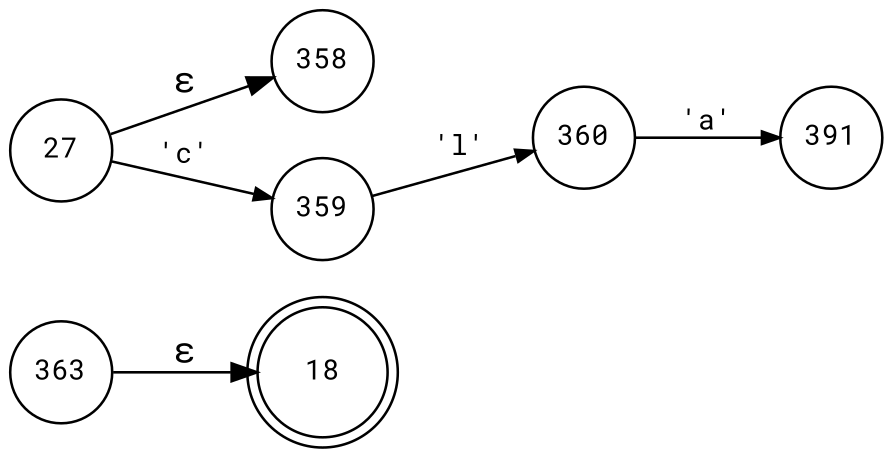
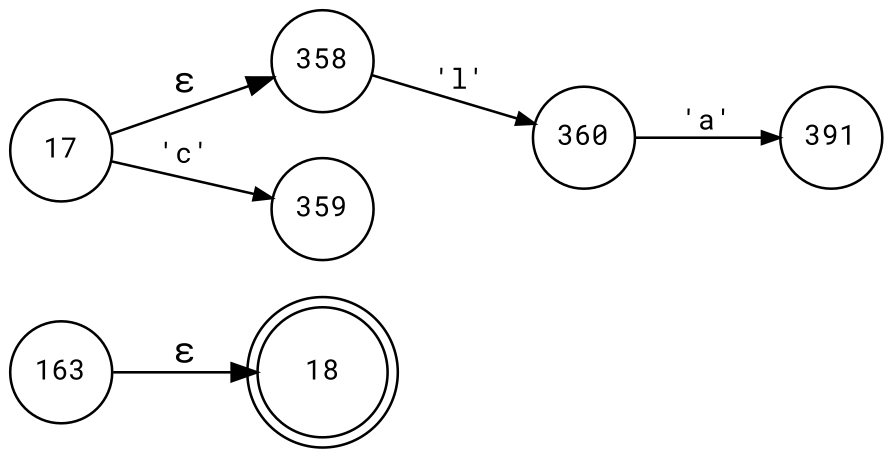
node "27": label "27" -> "17"
edge "359" -> "360": now "358" -> "360"
node "363": label "363" -> "163"
